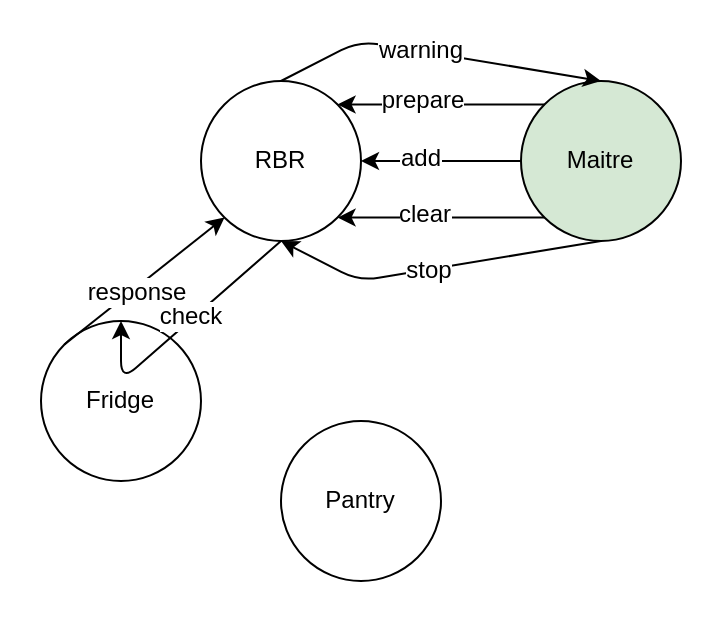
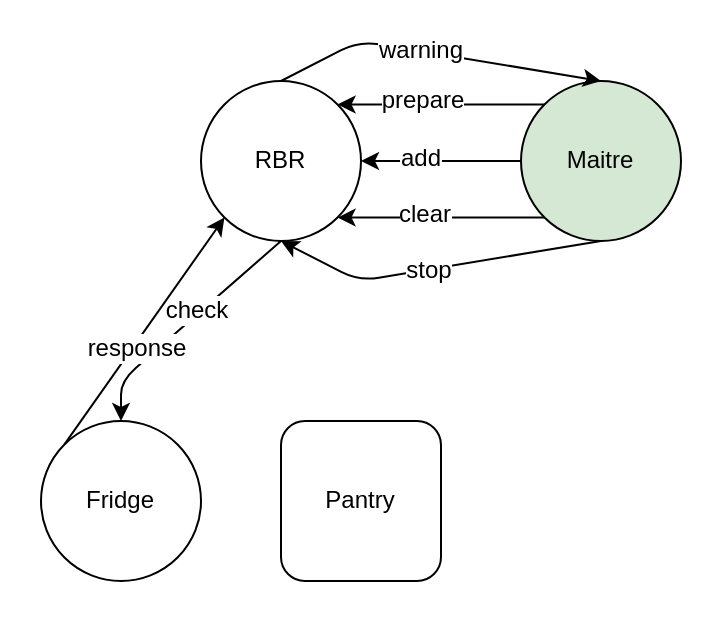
node "Fridge": moved (121, 401) -> (121, 501)
node "Pantry": shape ellipse -> rounded rectangle
